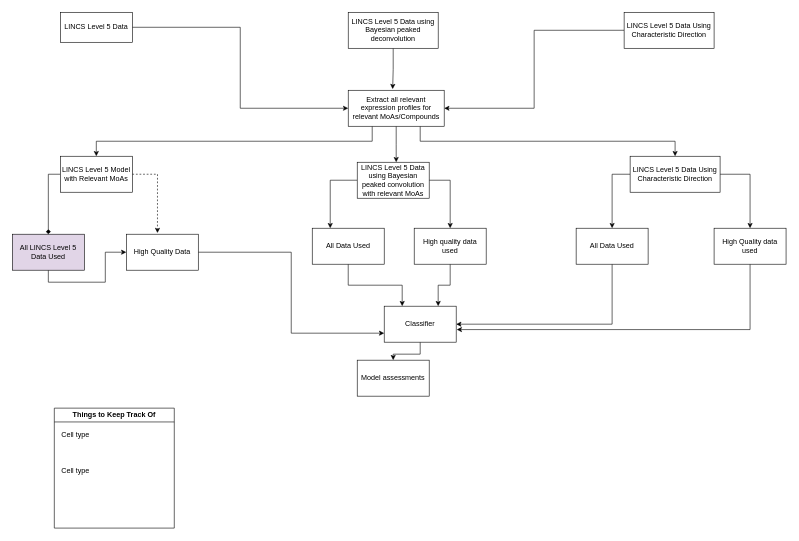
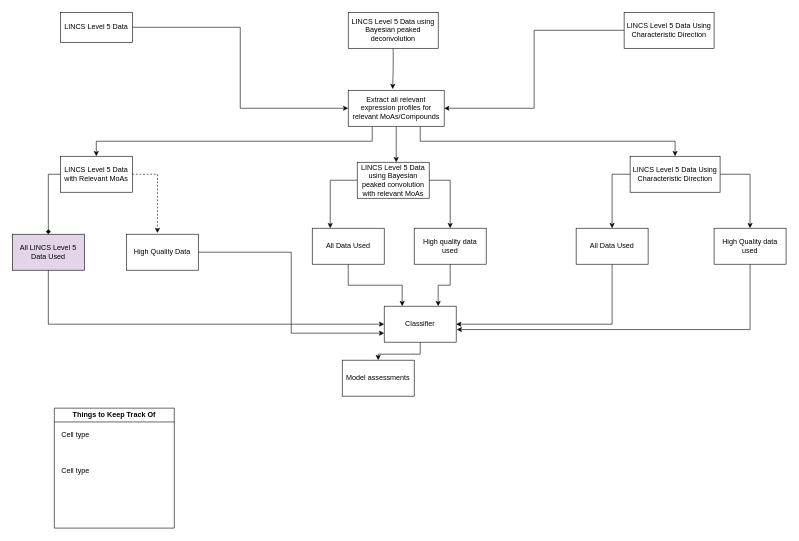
node "LINCS Level 5 Model with Relevant MoAs": label "LINCS Level 5 Model with Relevant MoAs" -> "LINCS Level 5 Data with Relevant MoAs"
edge "All LINCS Level 5 Data Used" -> "High Quality Data": now "All LINCS Level 5 Data Used" -> "Classifier"
node "Model assessments": moved (393, 378) -> (378, 378)
